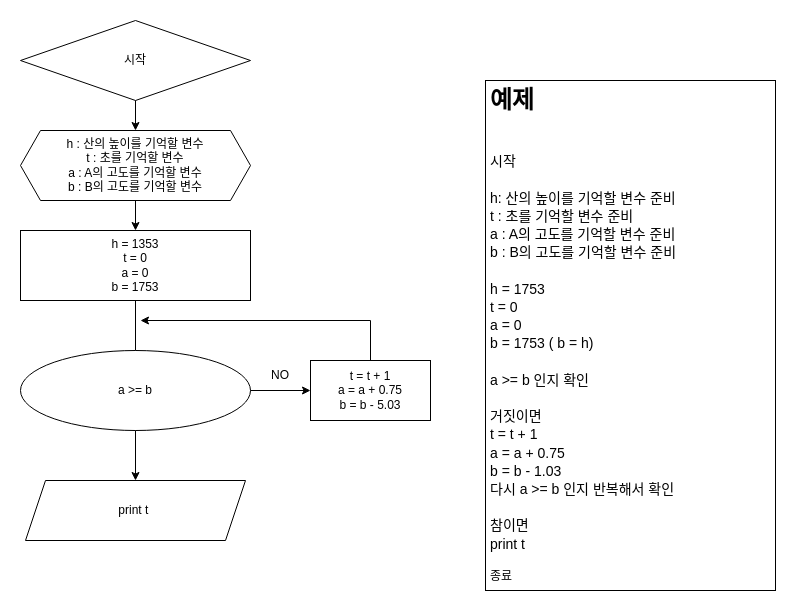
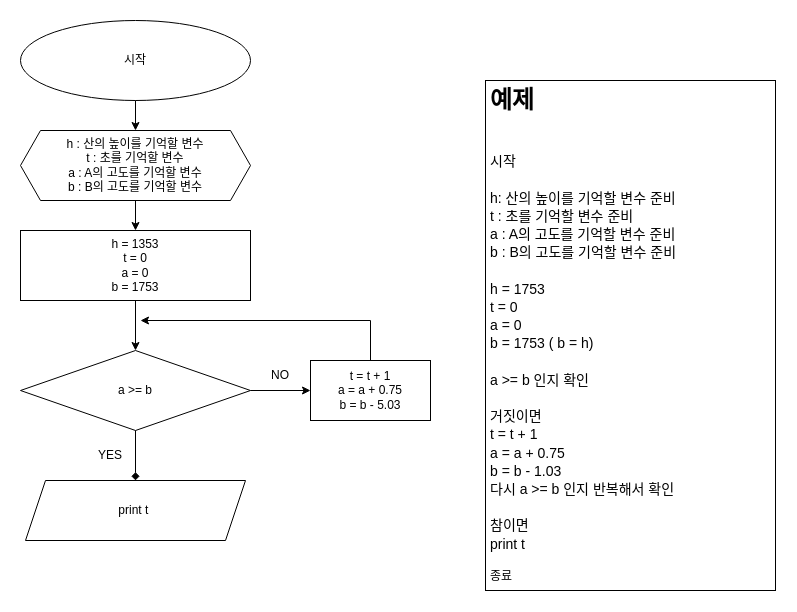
node "시작": shape diamond -> ellipse
edge "h = 1353 t = 0 a = 0 b = 1753" -- "a >= b": arrowhead none -> classic
node "a >= b": shape ellipse -> diamond
node "YES": added
edge "a >= b" -> "print t": arrowhead classic -> diamond
